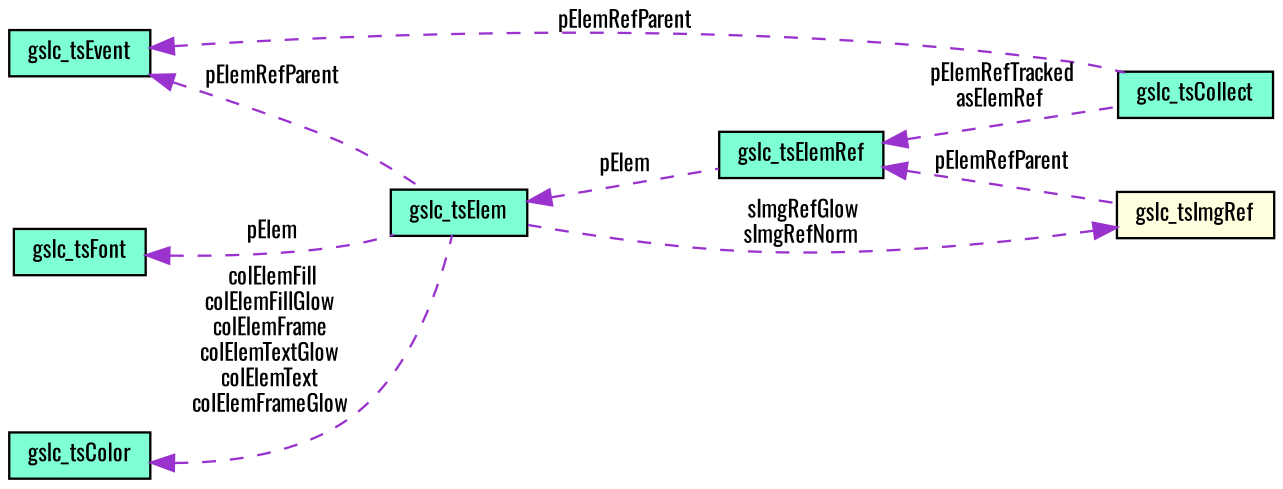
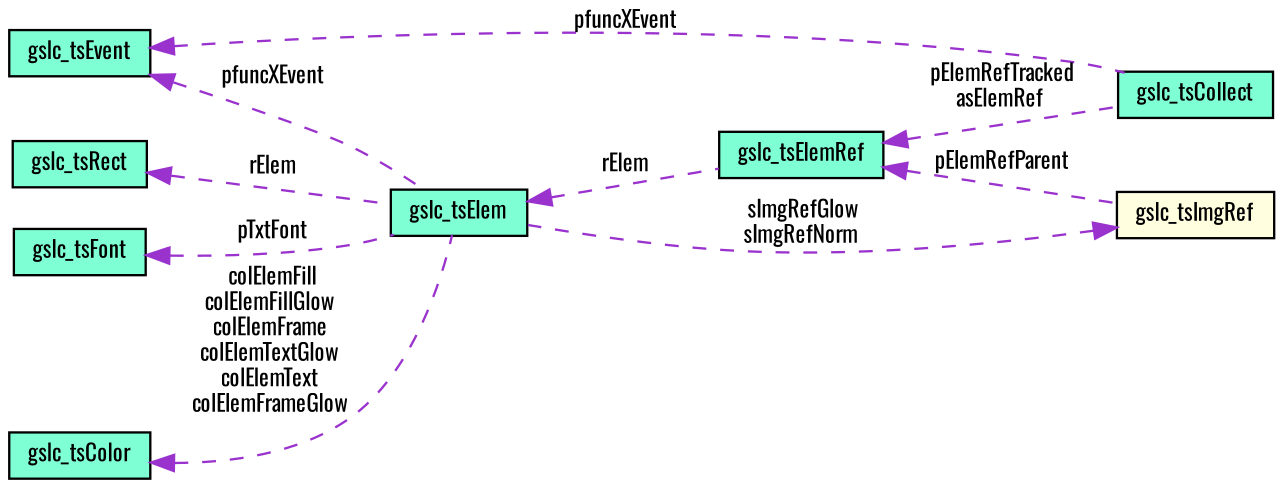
edge "gslc_tsCollect" -> "gslc_tsEvent": label " pElemRefParent" -> " pfuncXEvent"
edge "gslc_tsElem" -> "gslc_tsEvent": label " pElemRefParent" -> " pfuncXEvent"
node "gslc_tsRect": added
edge "gslc_tsElemRef" -> "gslc_tsElem": label " pElem" -> " rElem"
edge "gslc_tsElem" -> "gslc_tsFont": label " pElem" -> " pTxtFont"
